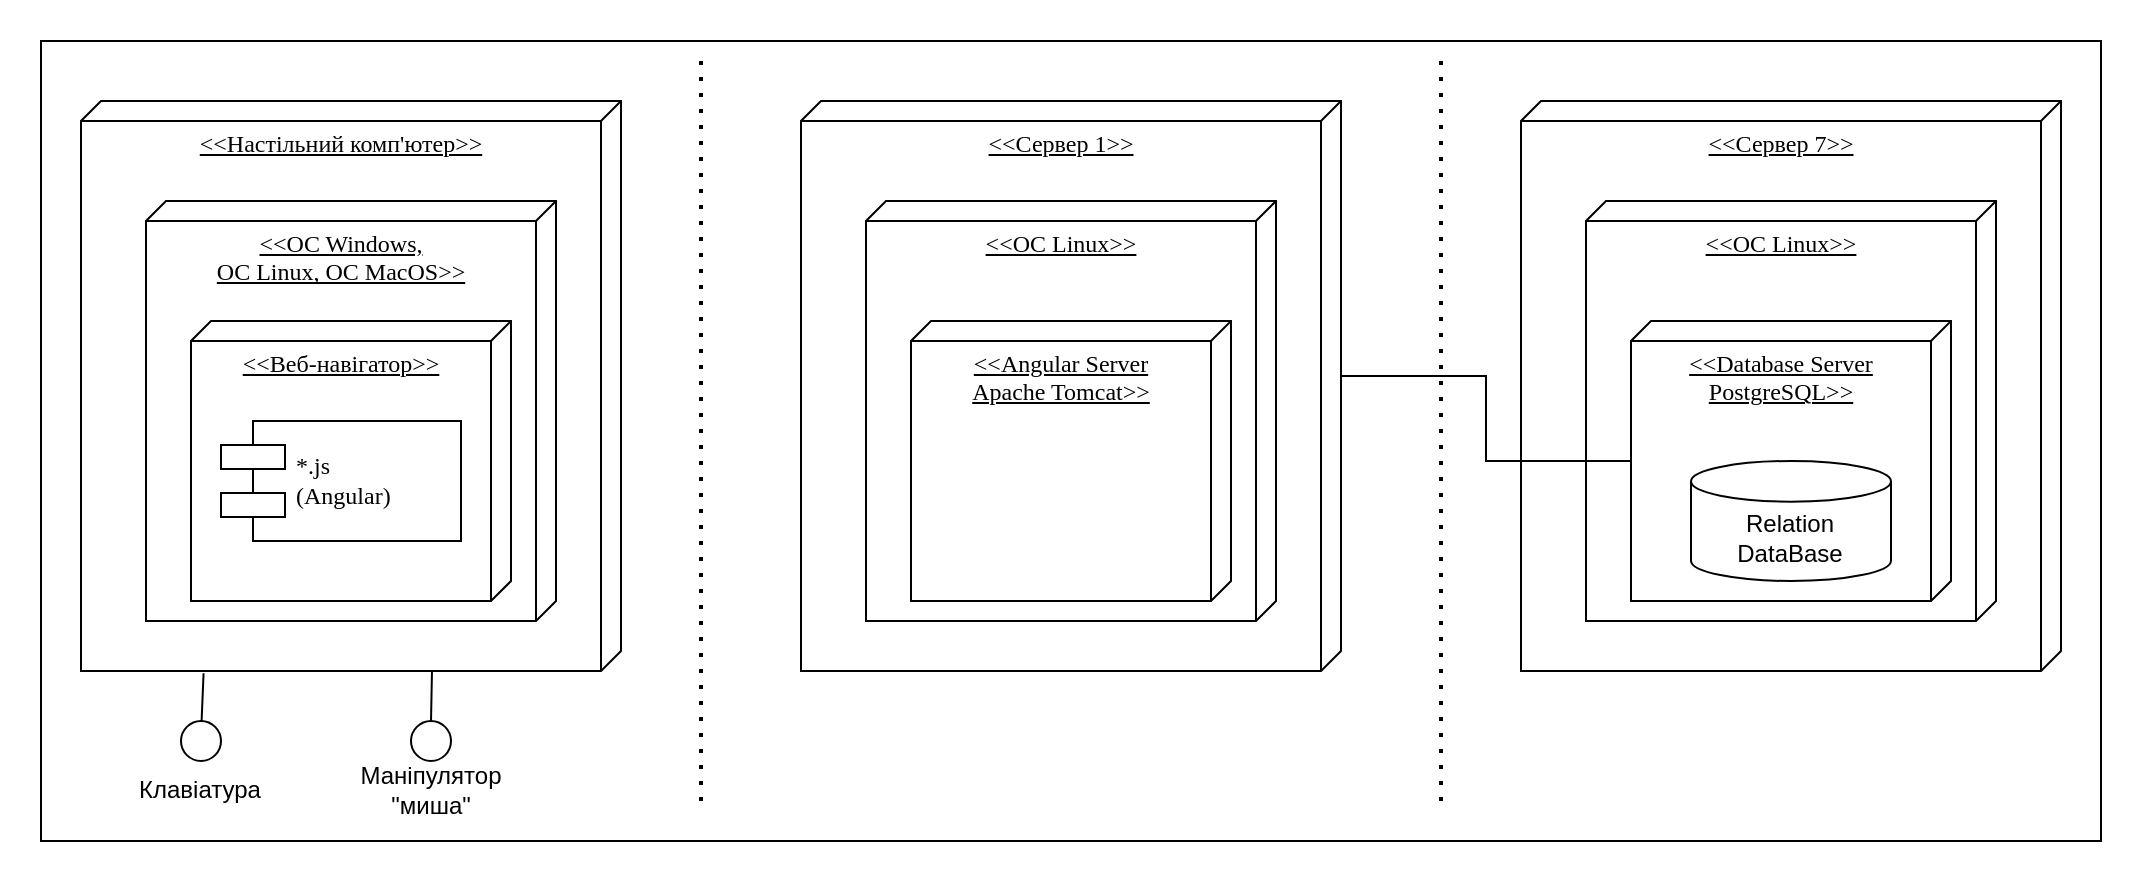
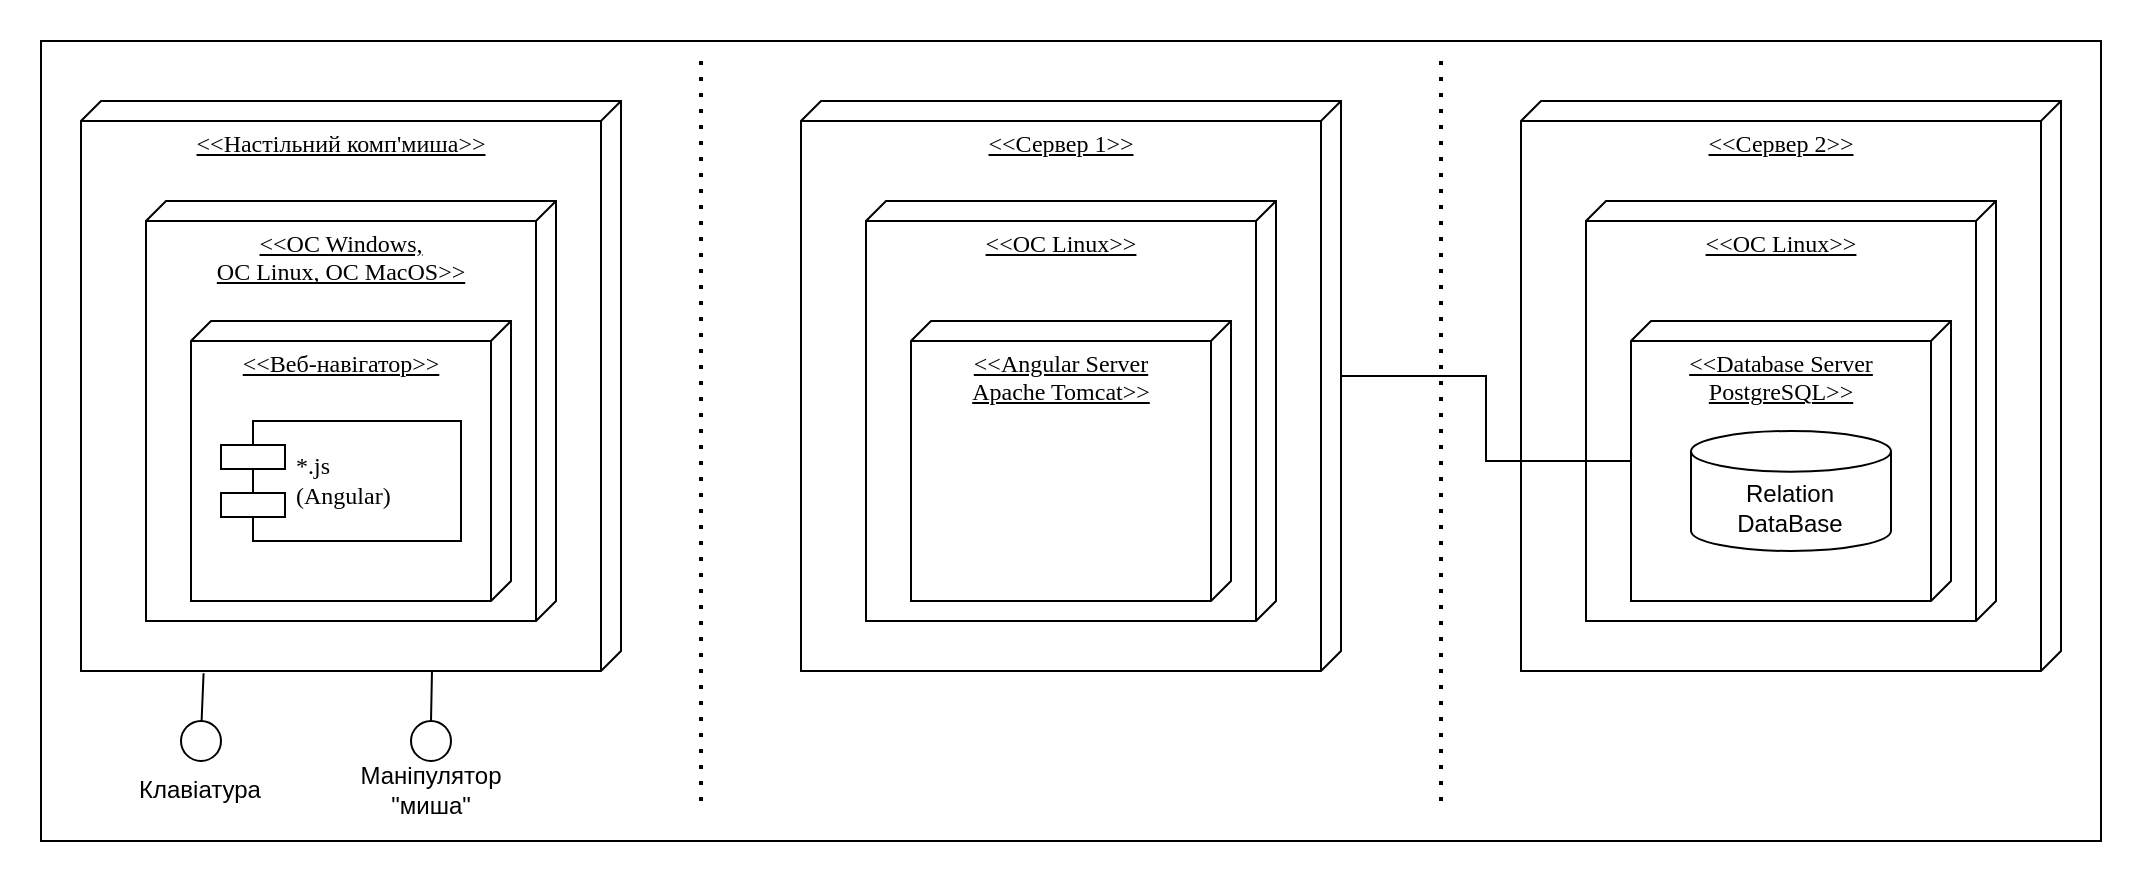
node "<<Настільний комп'ютер>>": label "<<Настільний комп'ютер>>" -> "<<Настільний комп'миша>>"
node "<<Сервер 7>>": label "<<Сервер 7>>" -> "<<Сервер 2>>"
node "Relation DataBase": moved (1791, 521) -> (1791, 491)
